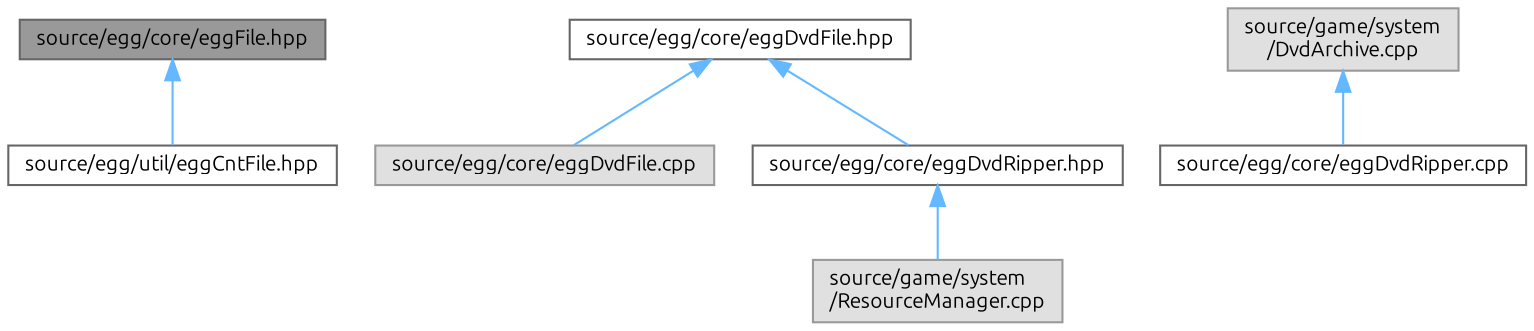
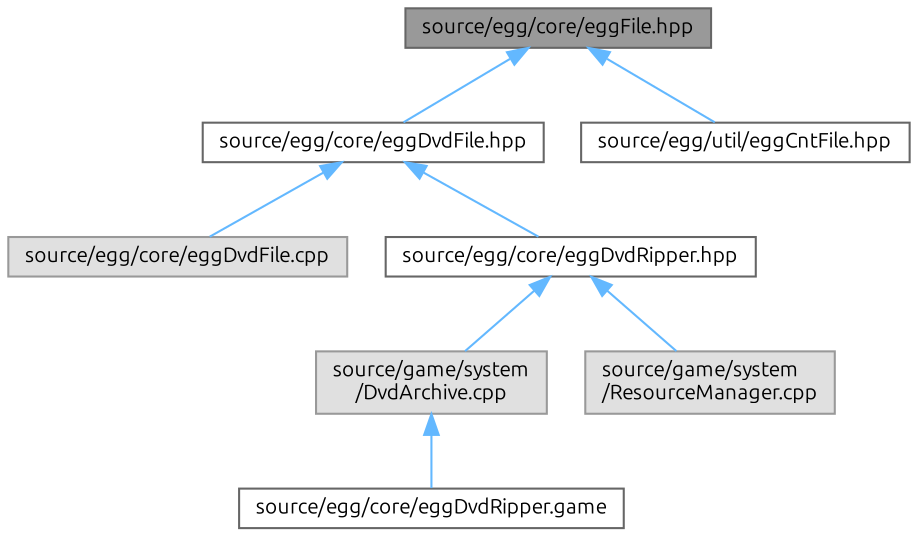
edge "source/egg/core/eggDvdFile.hpp" -> "source/egg/core/eggFile.hpp": added
node "source/egg/core/eggDvdRipper.cpp": label "source/egg/core/eggDvdRipper.cpp" -> "source/egg/core/eggDvdRipper.game"
edge "source/game/system /DvdArchive.cpp" -> "source/egg/core/eggDvdRipper.hpp": added
